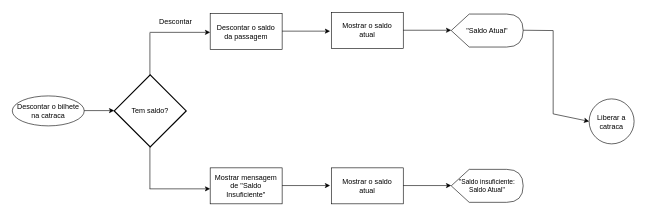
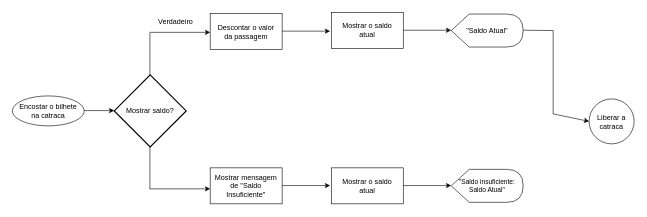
node "Descontar": label "Descontar" -> "Verdadeiro"
node "Descontar o saldo da passagem": label "Descontar o saldo da passagem" -> "Descontar o valor da passagem"
node "Descontar o bilhete na catraca": label "Descontar o bilhete na catraca" -> "Encostar o bilhete na catraca"
node "Tem saldo?": label "Tem saldo?" -> "Mostrar saldo?"
